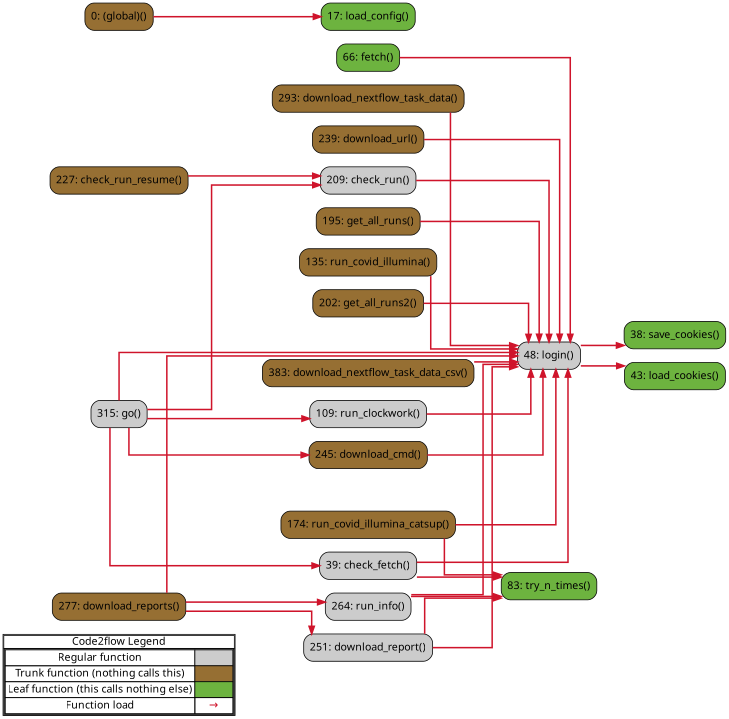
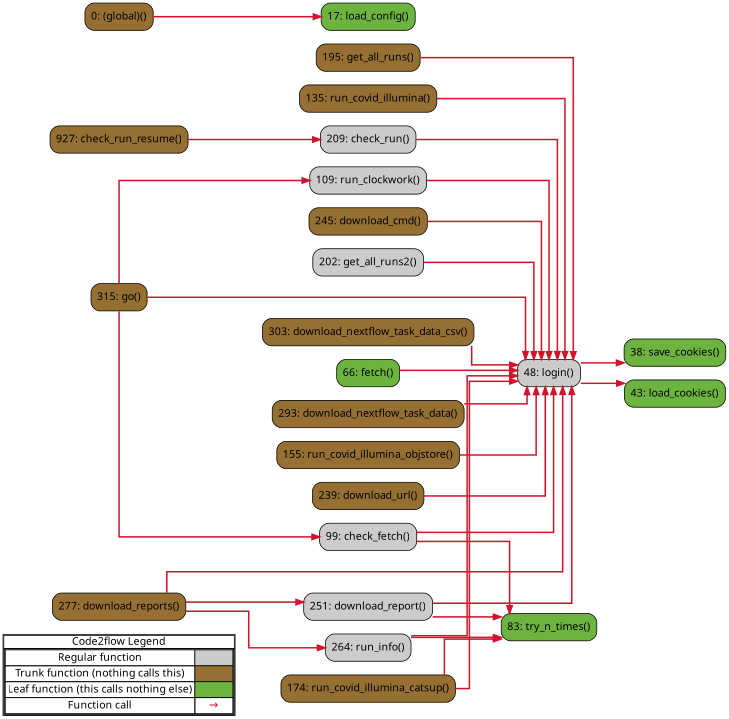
node "227: check_run_resume()": label "227: check_run_resume()" -> "927: check_run_resume()"
edge "315: go()" -> "209: check_run()": removed
node "202: get_all_runs2()": fillcolor #966f33 -> #cccccc
node "383: download_nextflow_task_data_csv()": label "383: download_nextflow_task_data_csv()" -> "303: download_nextflow_task_data_csv()"
node "315: go()": fillcolor #cccccc -> #966f33
edge "315: go()" -> "245: download_cmd()": removed
node "155: run_covid_illumina_objstore()": added
node "39: check_fetch()": label "39: check_fetch()" -> "99: check_fetch()"
node "Code2flow Legend": text "Function load" -> "Function call"
